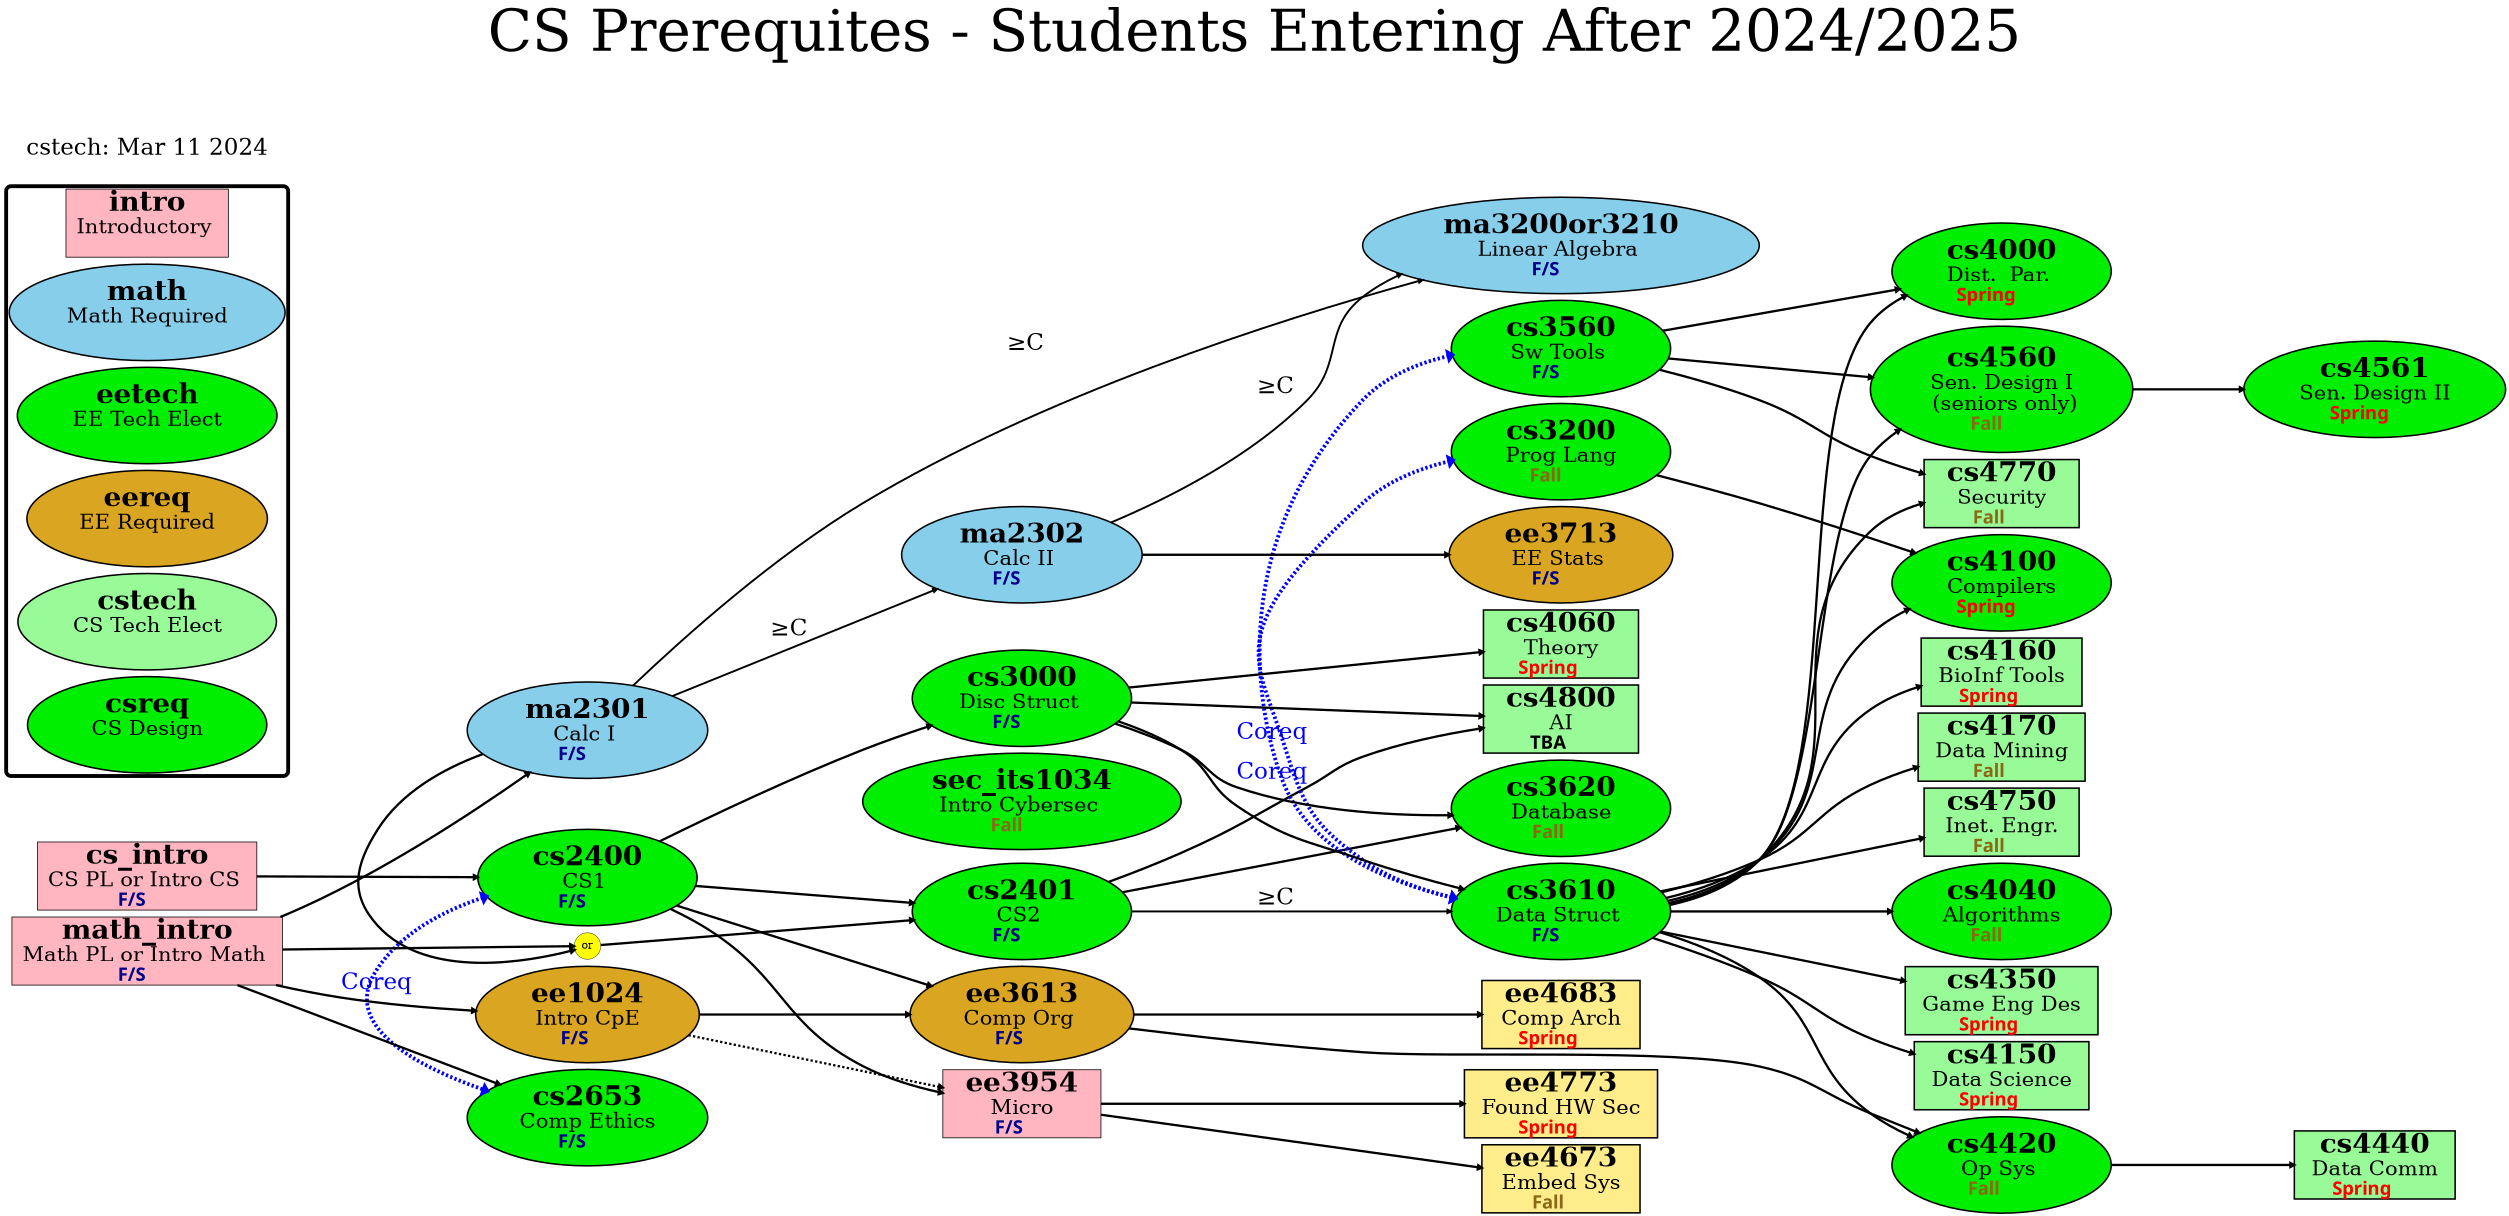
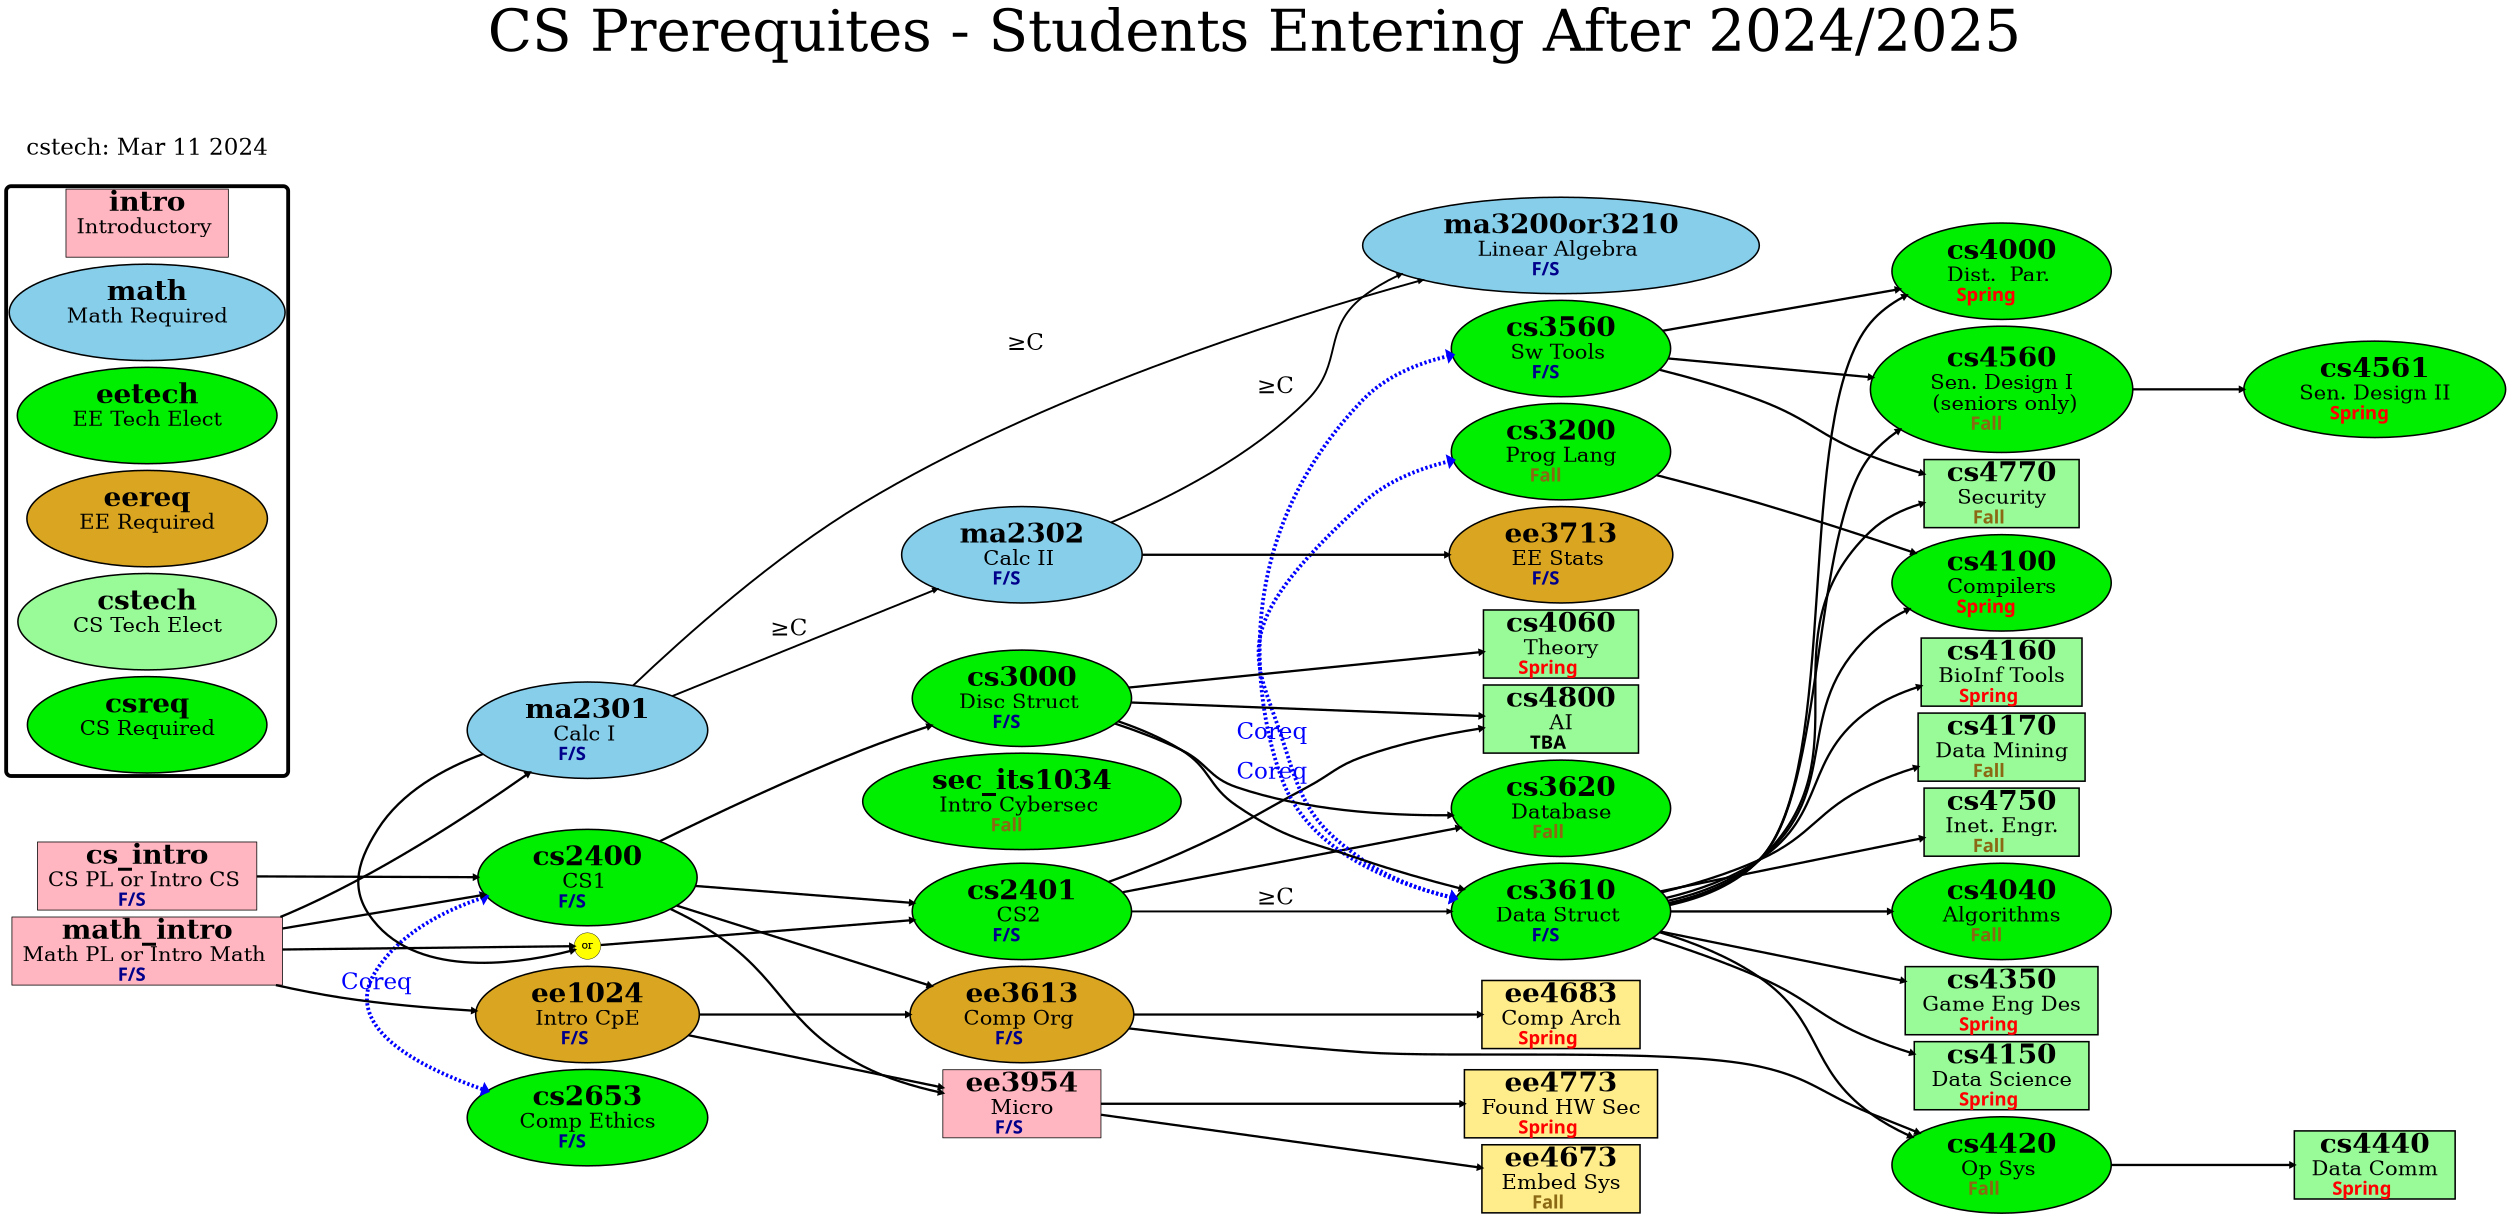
node "csreq": text "CS Design" -> "CS Required"
edge "math_intro" -> "cs2653": now "math_intro" -> "cs2400"
edge "ee1024" -> "ee3954": style dashed -> solid
